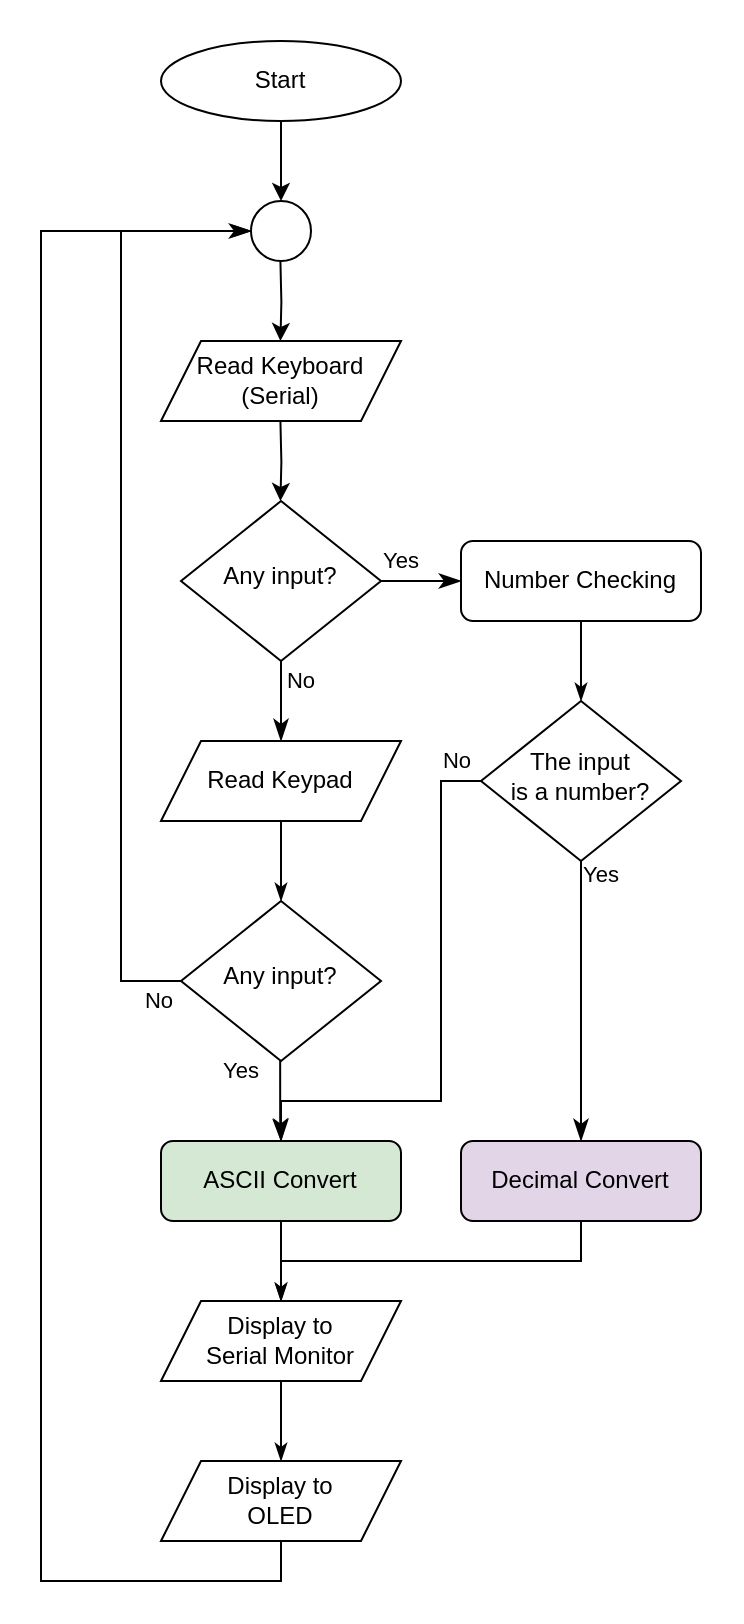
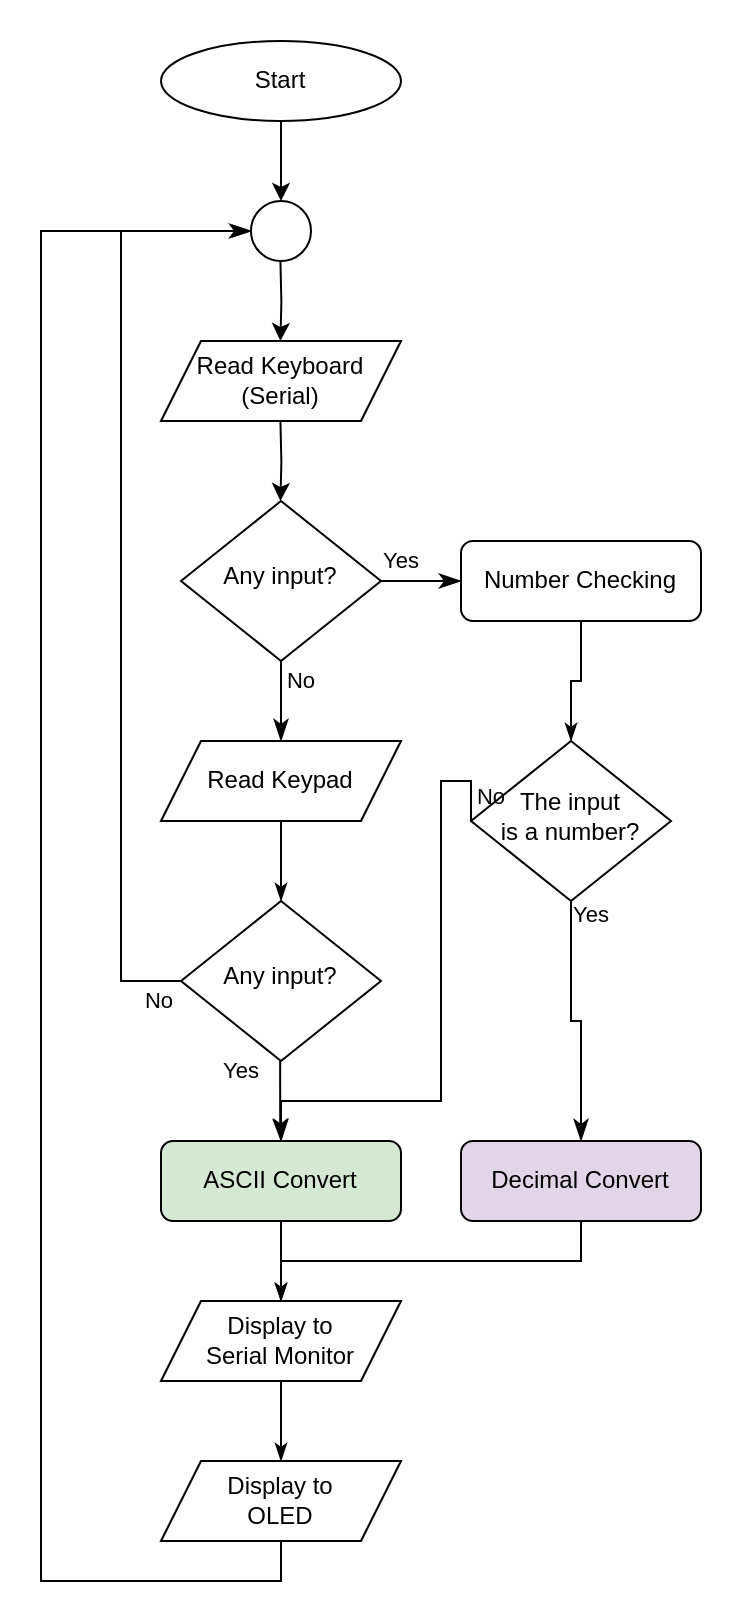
node "The input is a number?": moved (581, 781) -> (571, 821)
